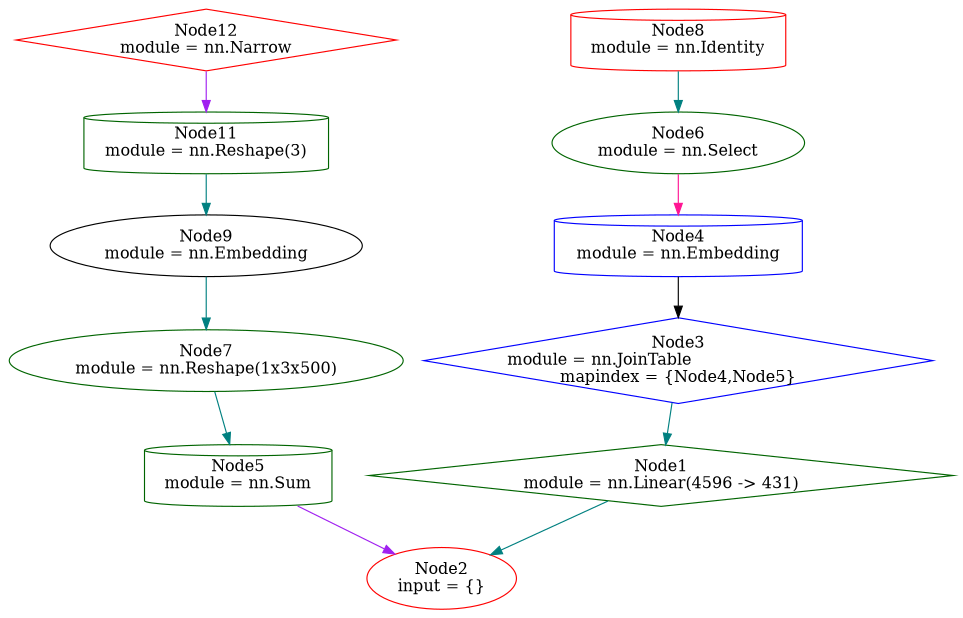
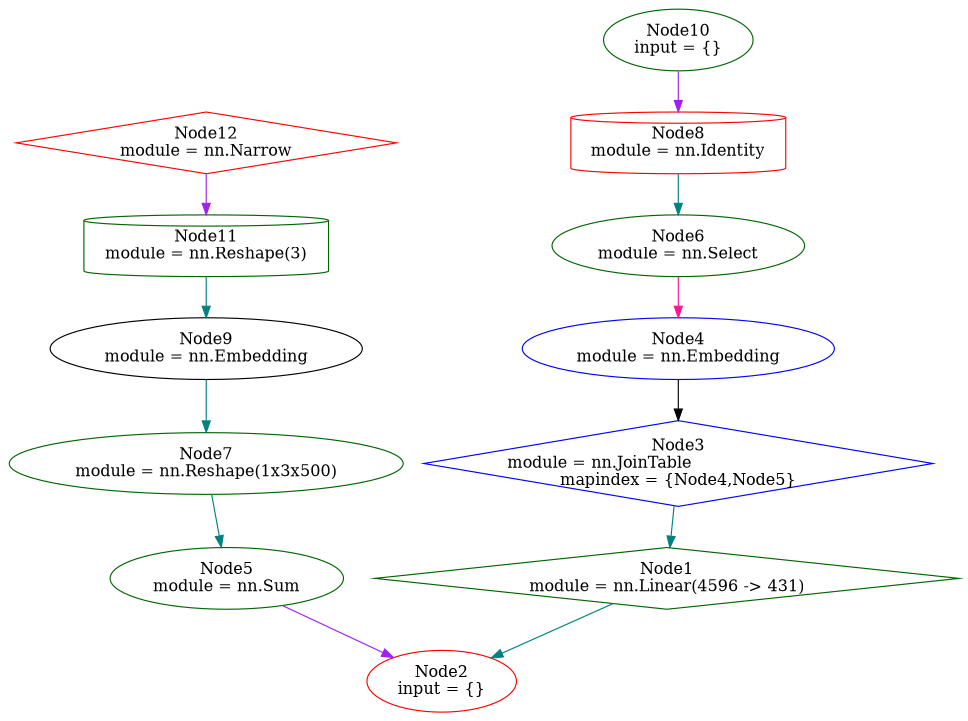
node "Node10 input = {}": added
node "Node4 module = nn.Embedding": shape cylinder -> ellipse
node "Node5 module = nn.Sum": shape cylinder -> ellipse
